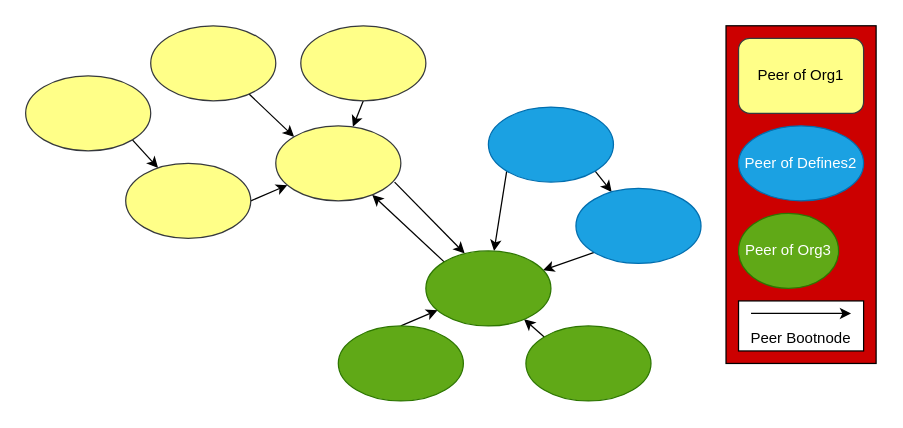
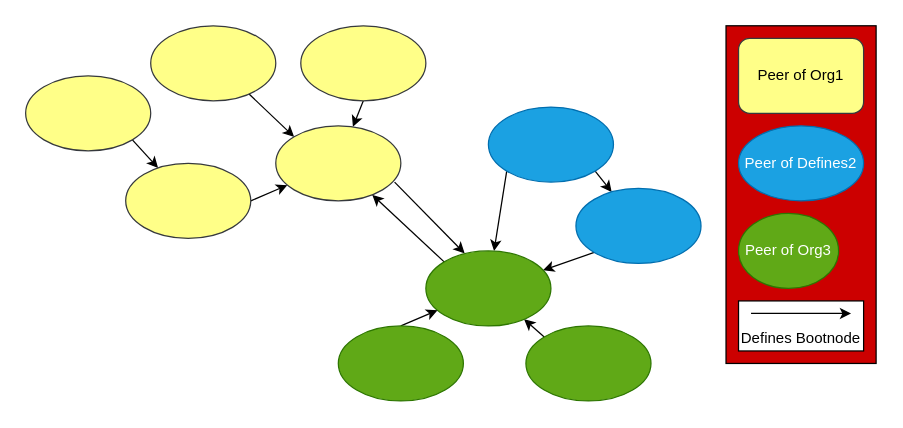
node "Peer Bootnode": label "Peer Bootnode" -> "Defines Bootnode"
